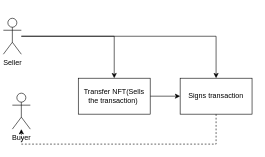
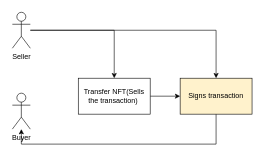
node "Seller": moved (12, 36) -> (21, 30)
node "Signs transaction": fillcolor #ffffff -> #fff2cc
edge "Signs transaction" -> "Buyer": style dashed -> solid
